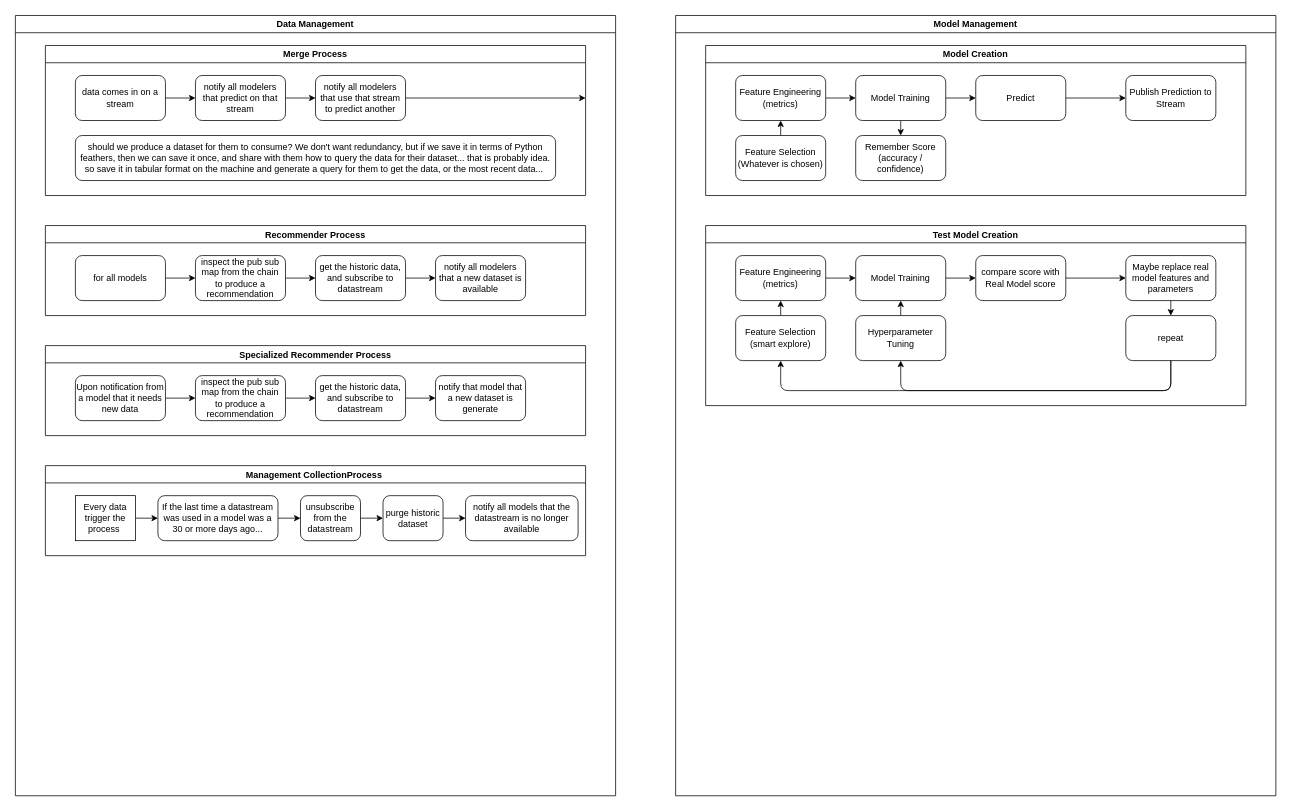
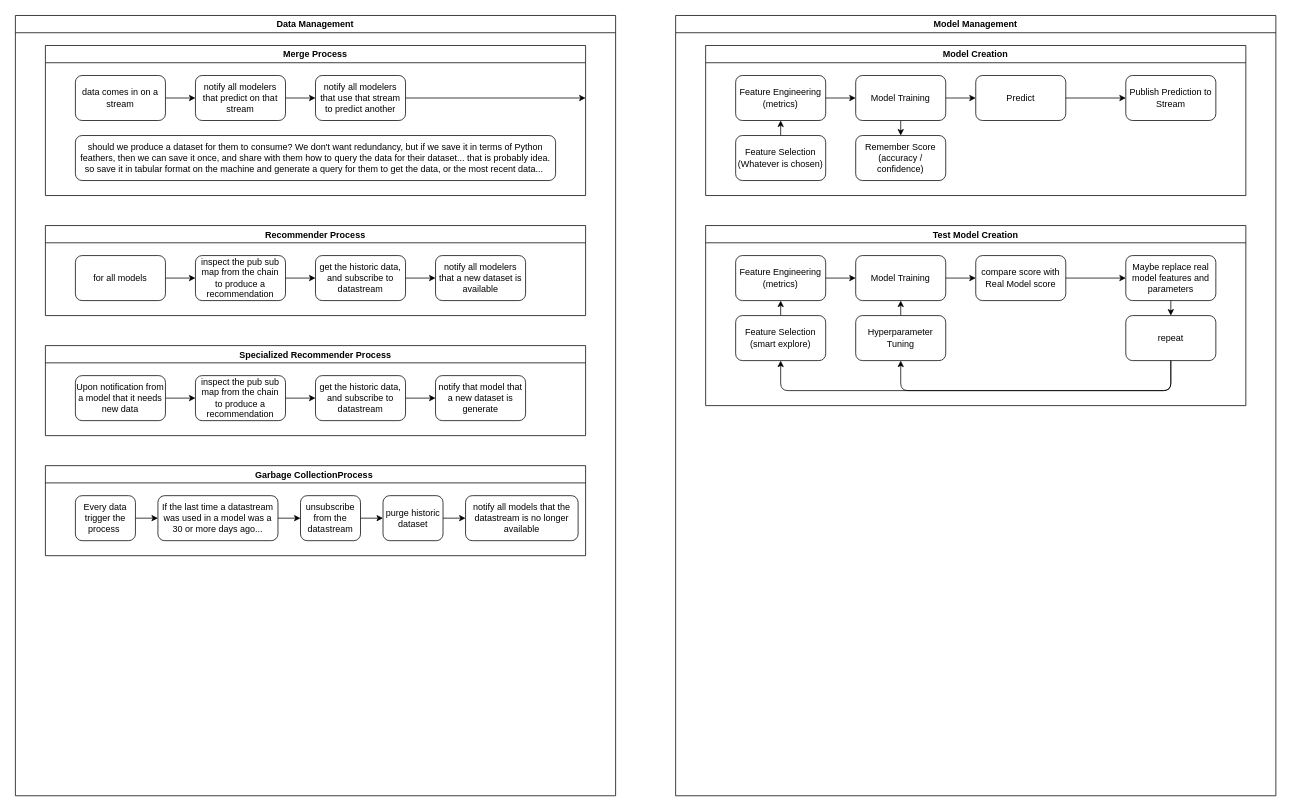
node "Management CollectionProcess": label "Management CollectionProcess" -> "Garbage CollectionProcess"
node "Every data trigger the process": shape rectangle -> rounded rectangle
